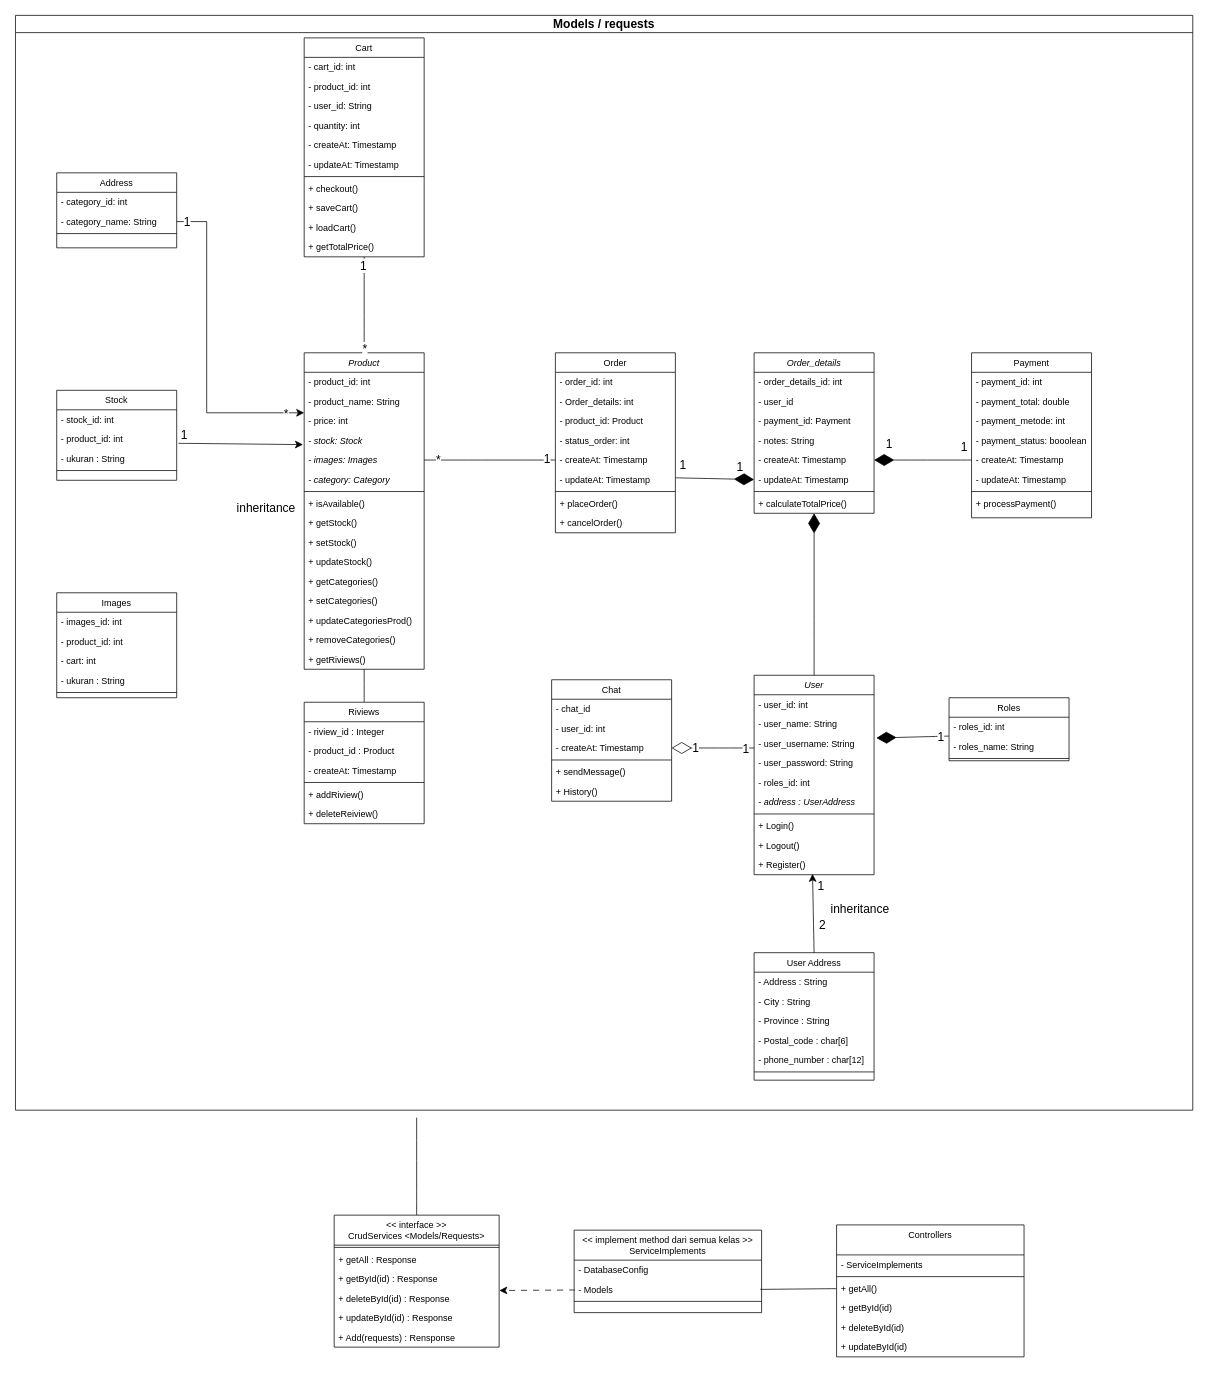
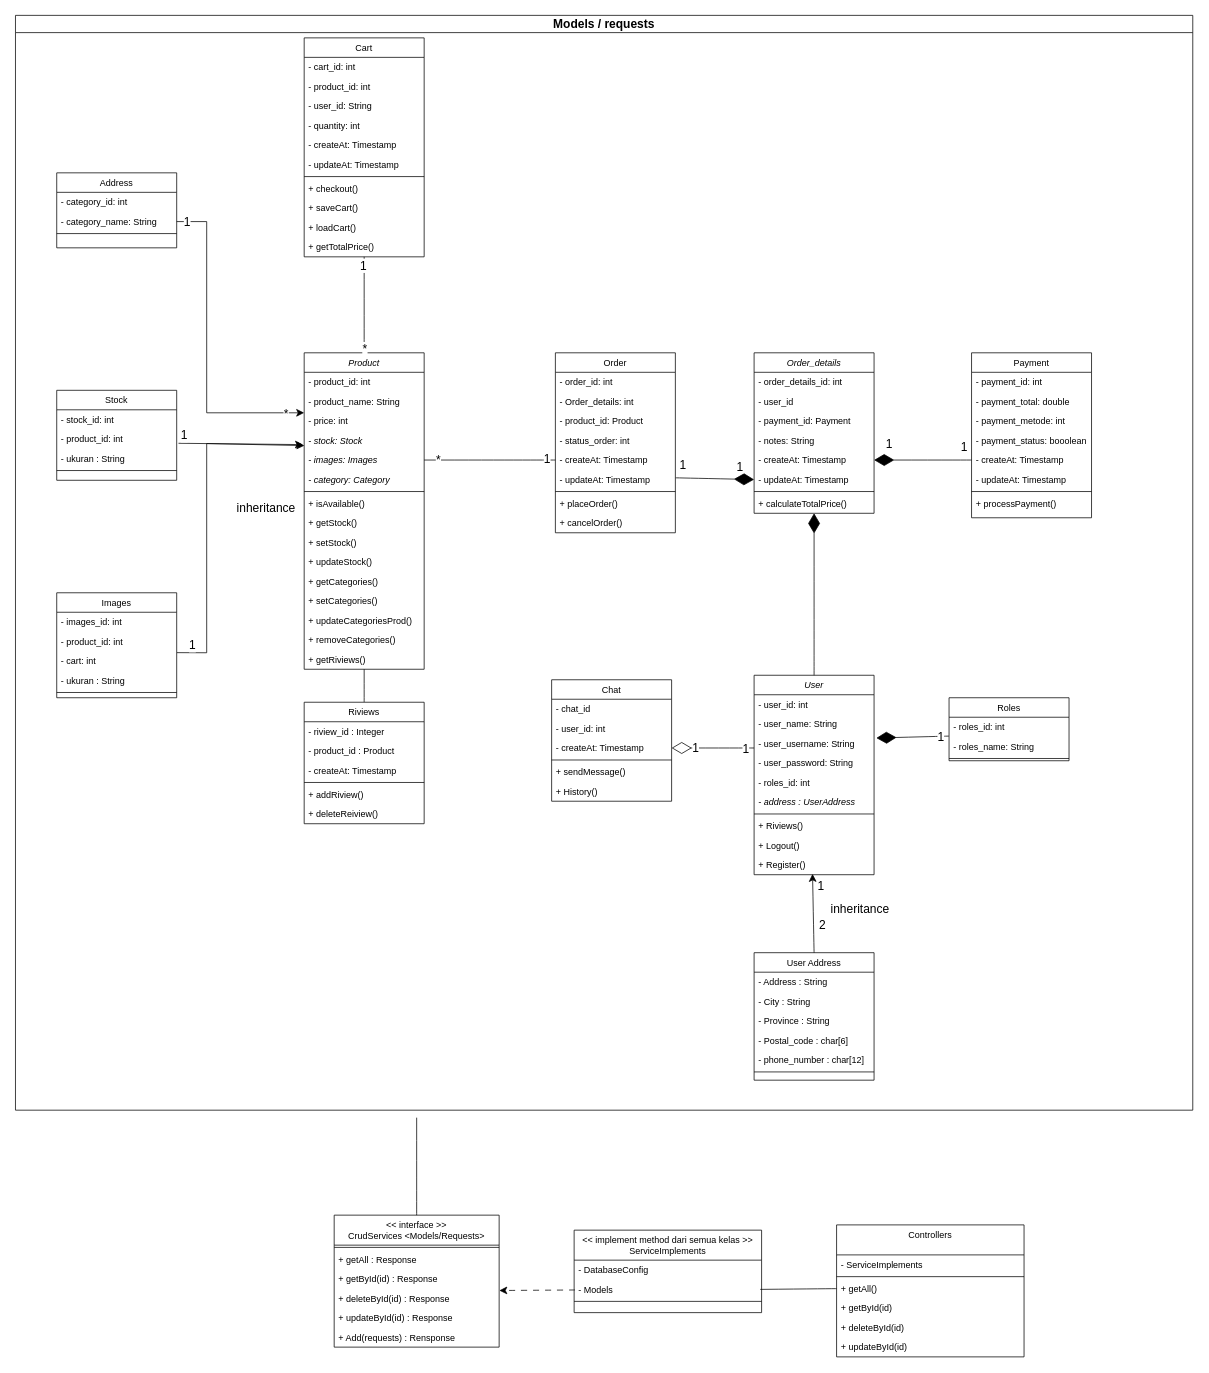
edge "- cart: int" -> "- stock: Stock": added, label "1"
node "+ Login()": label "+ Login()" -> "+ Riviews()"
